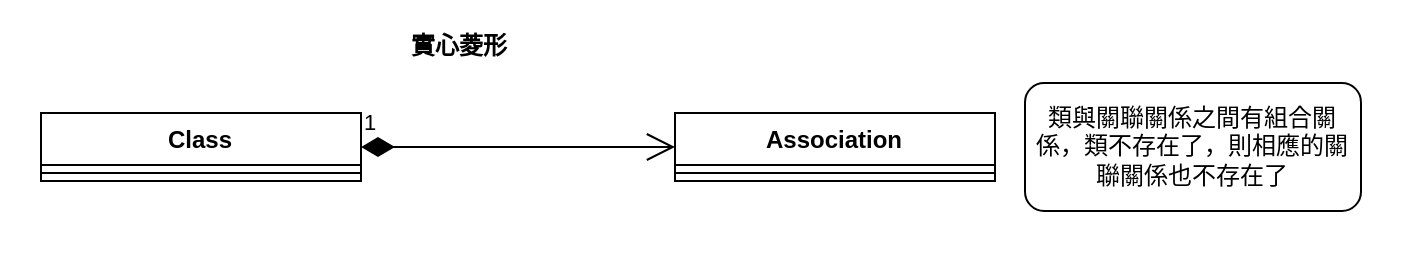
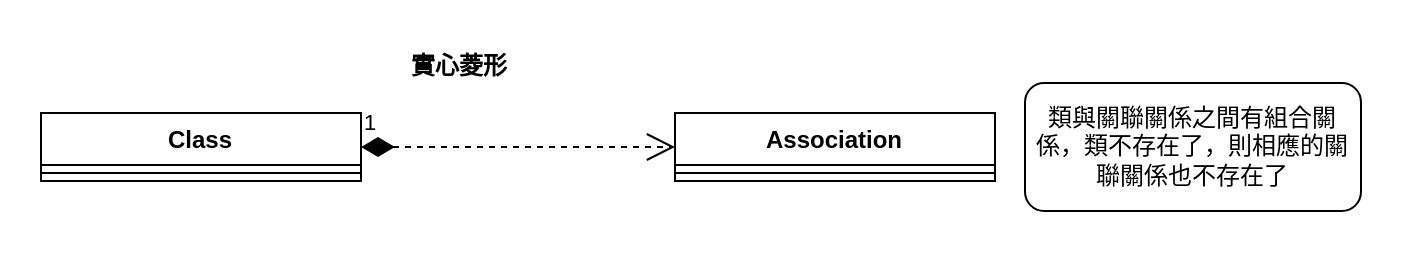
node "實心菱形": moved (459, 47) -> (459, 67)
edge "Class" -- "Association": style solid -> dashed
